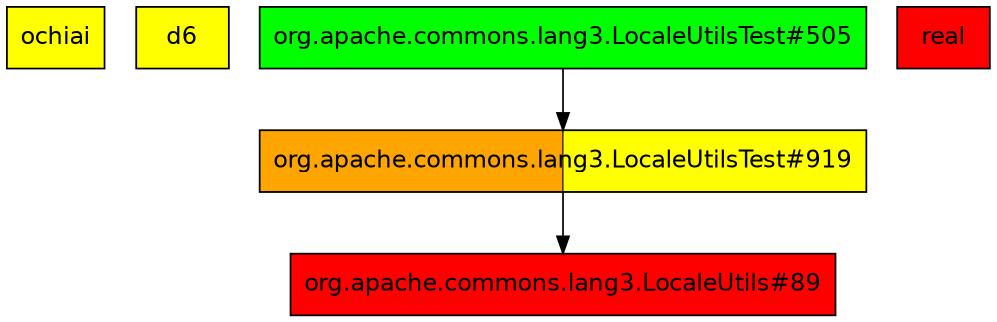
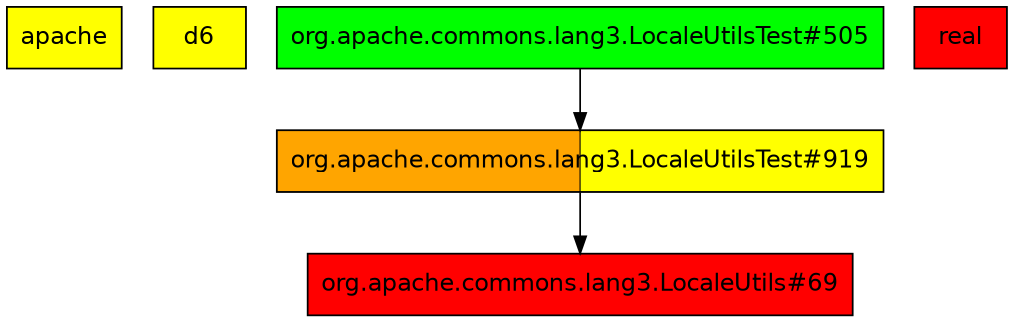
node "ochiai": label "ochiai" -> "apache"
node "org.apache.commons.lang3.LocaleUtils#89": label "org.apache.commons.lang3.LocaleUtils#89" -> "org.apache.commons.lang3.LocaleUtils#69"
